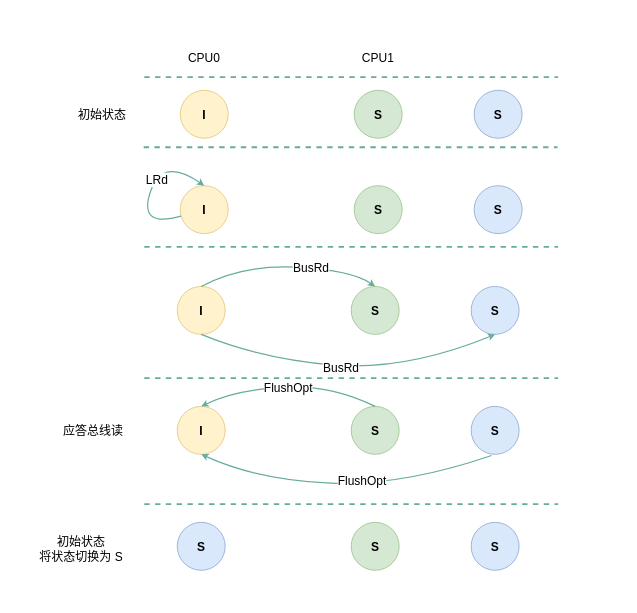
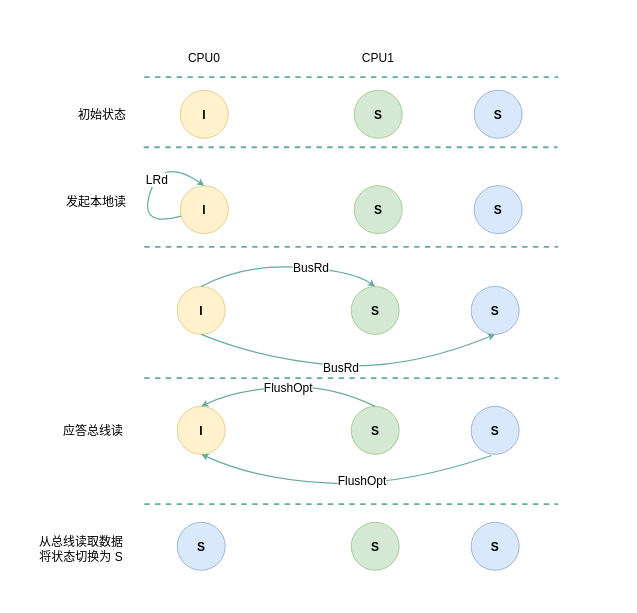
node "发起本地读": added
node "初始状态 将状态切换为 S": label "初始状态 将状态切换为 S" -> "从总线读取数据 将状态切换为 S"
